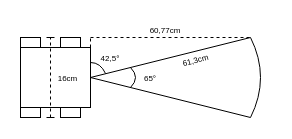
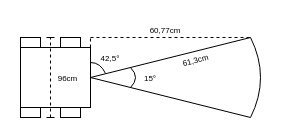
node "16cm": label "16cm" -> "96cm"
node "65°": label "65°" -> "15°"
